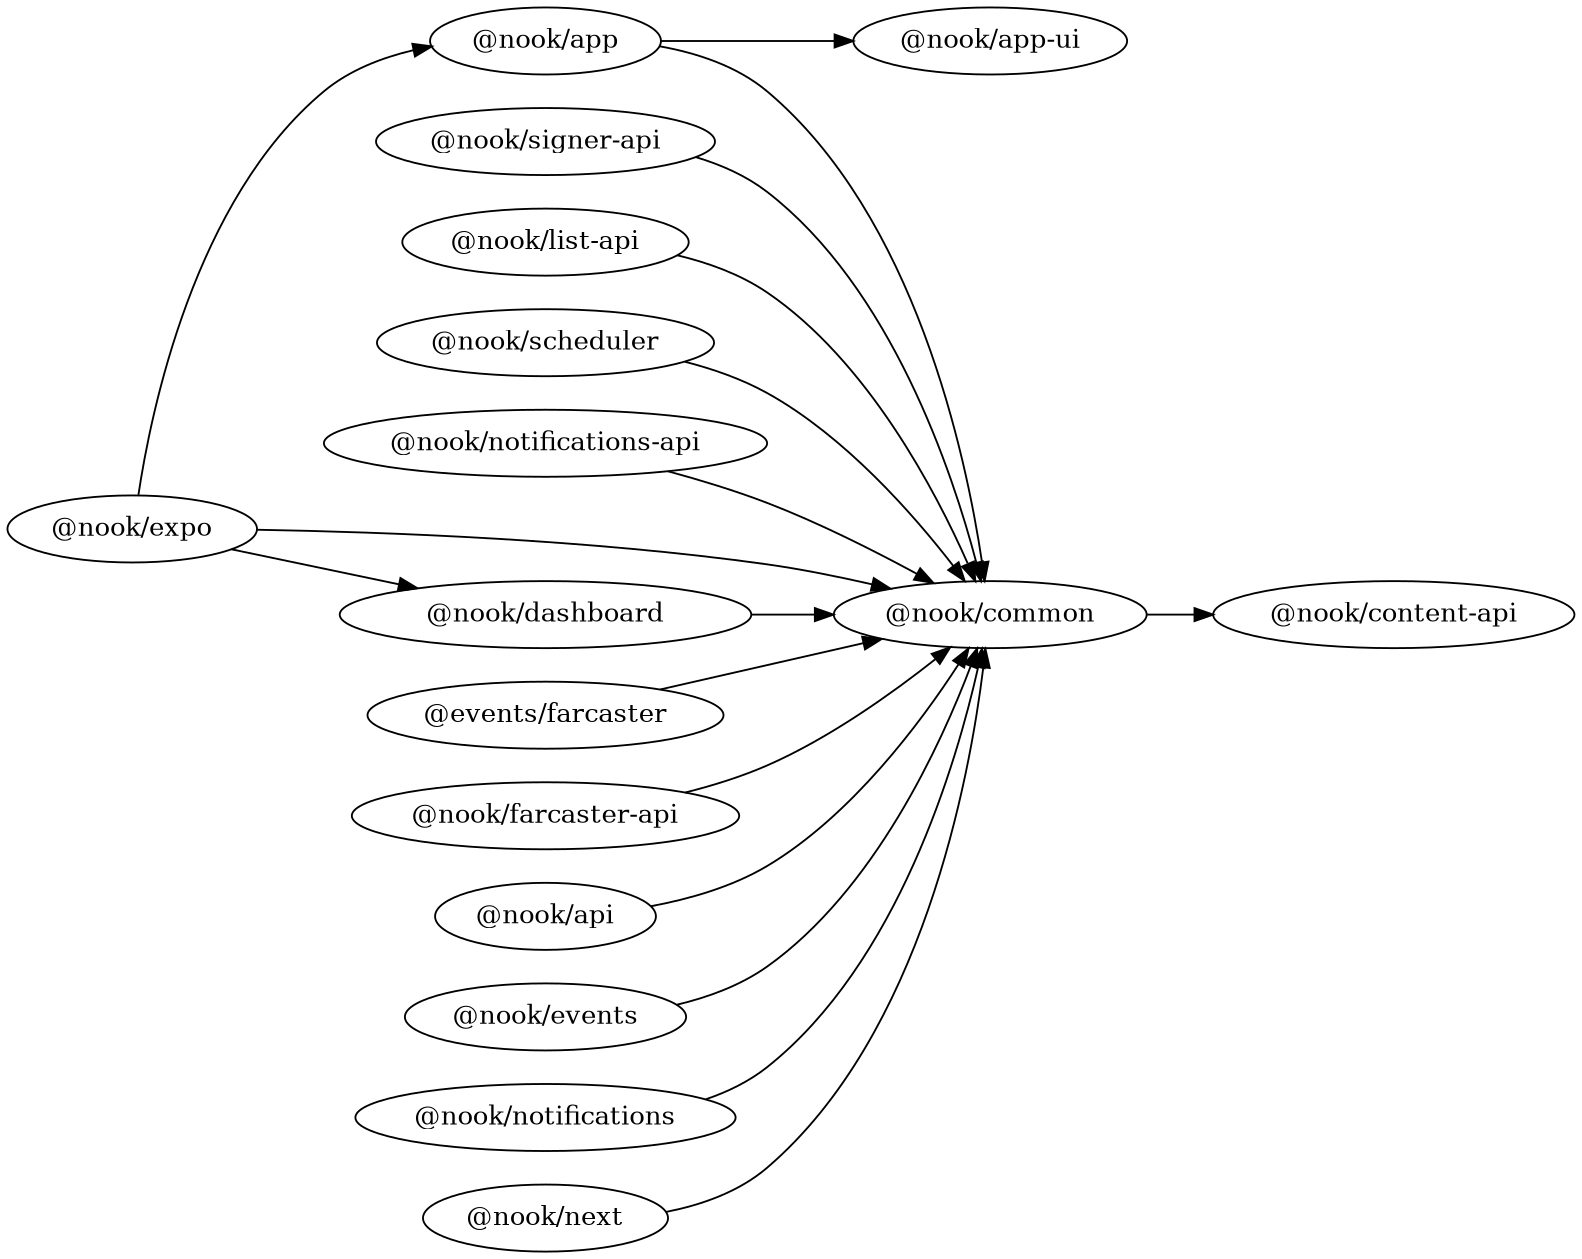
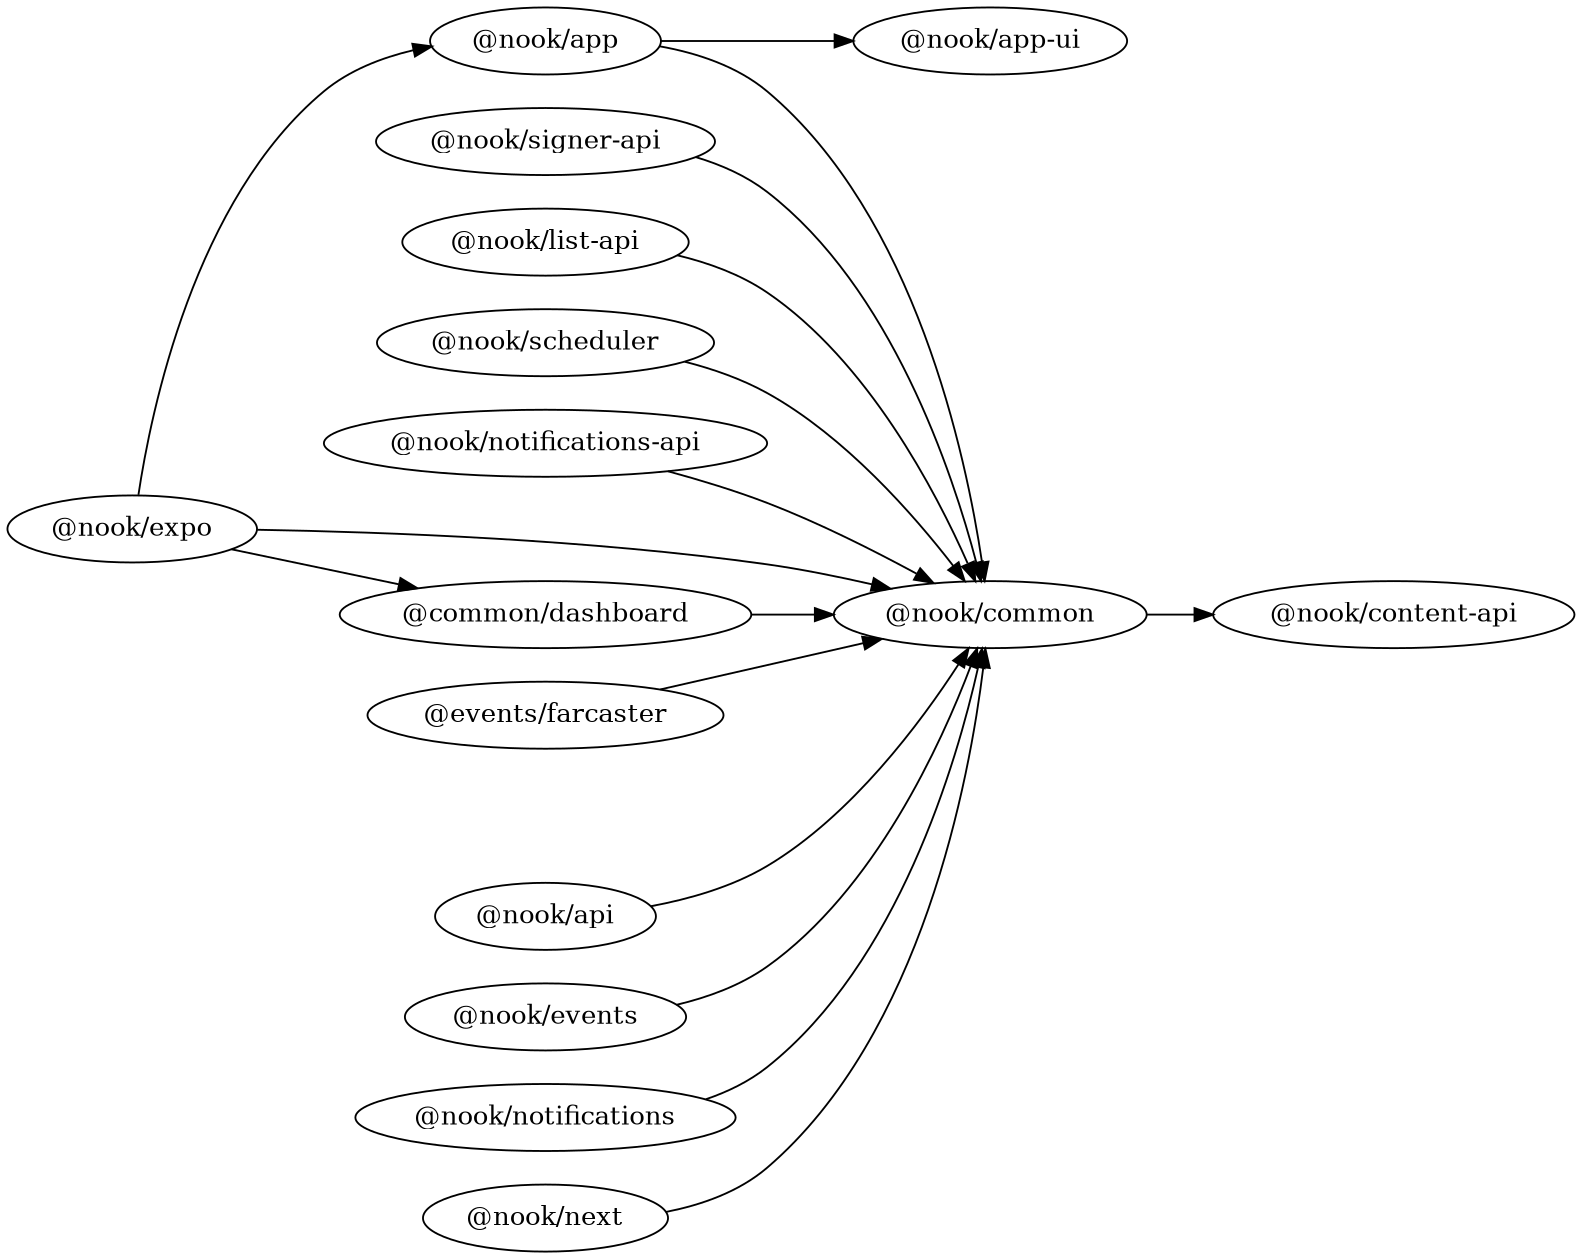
node "@nook/dashboard": label "@nook/dashboard" -> "@common/dashboard"
node "@nook/farcaster-api": removed
